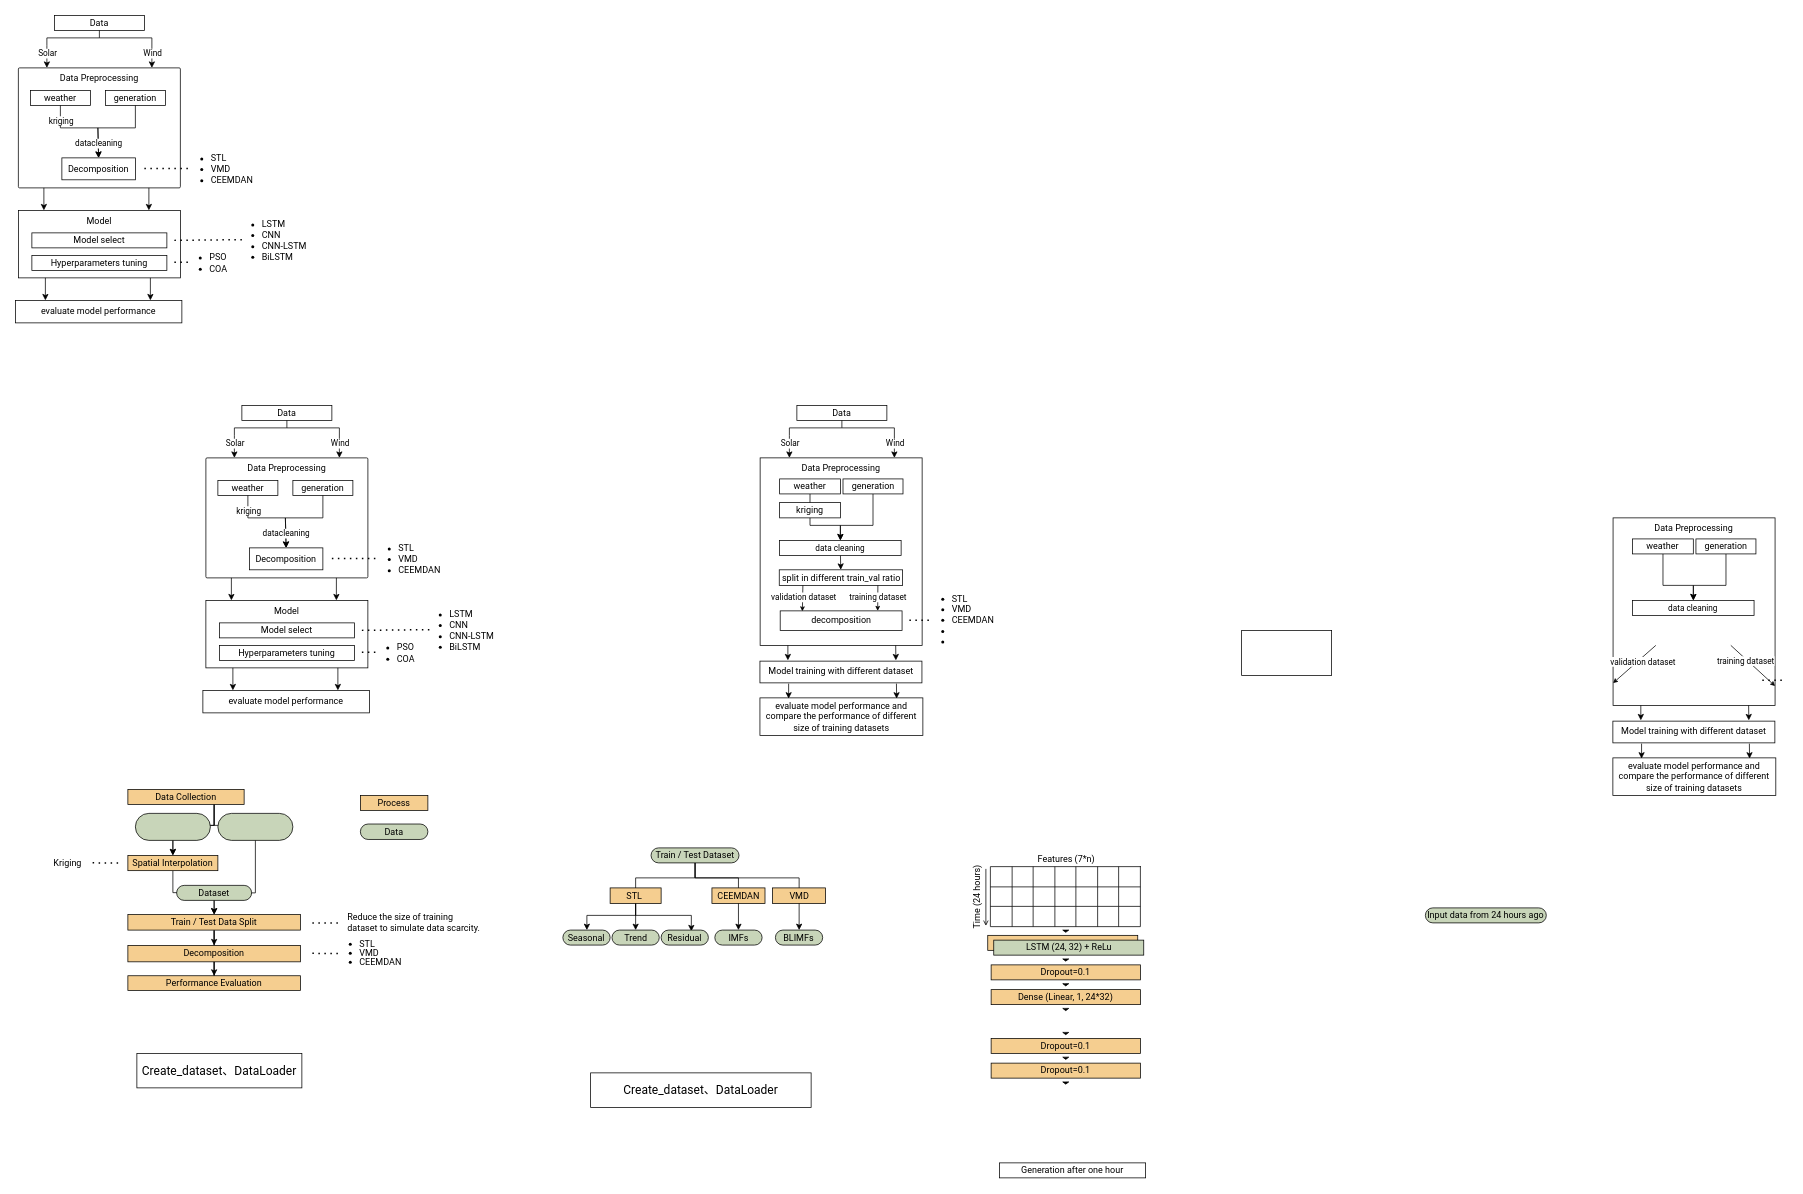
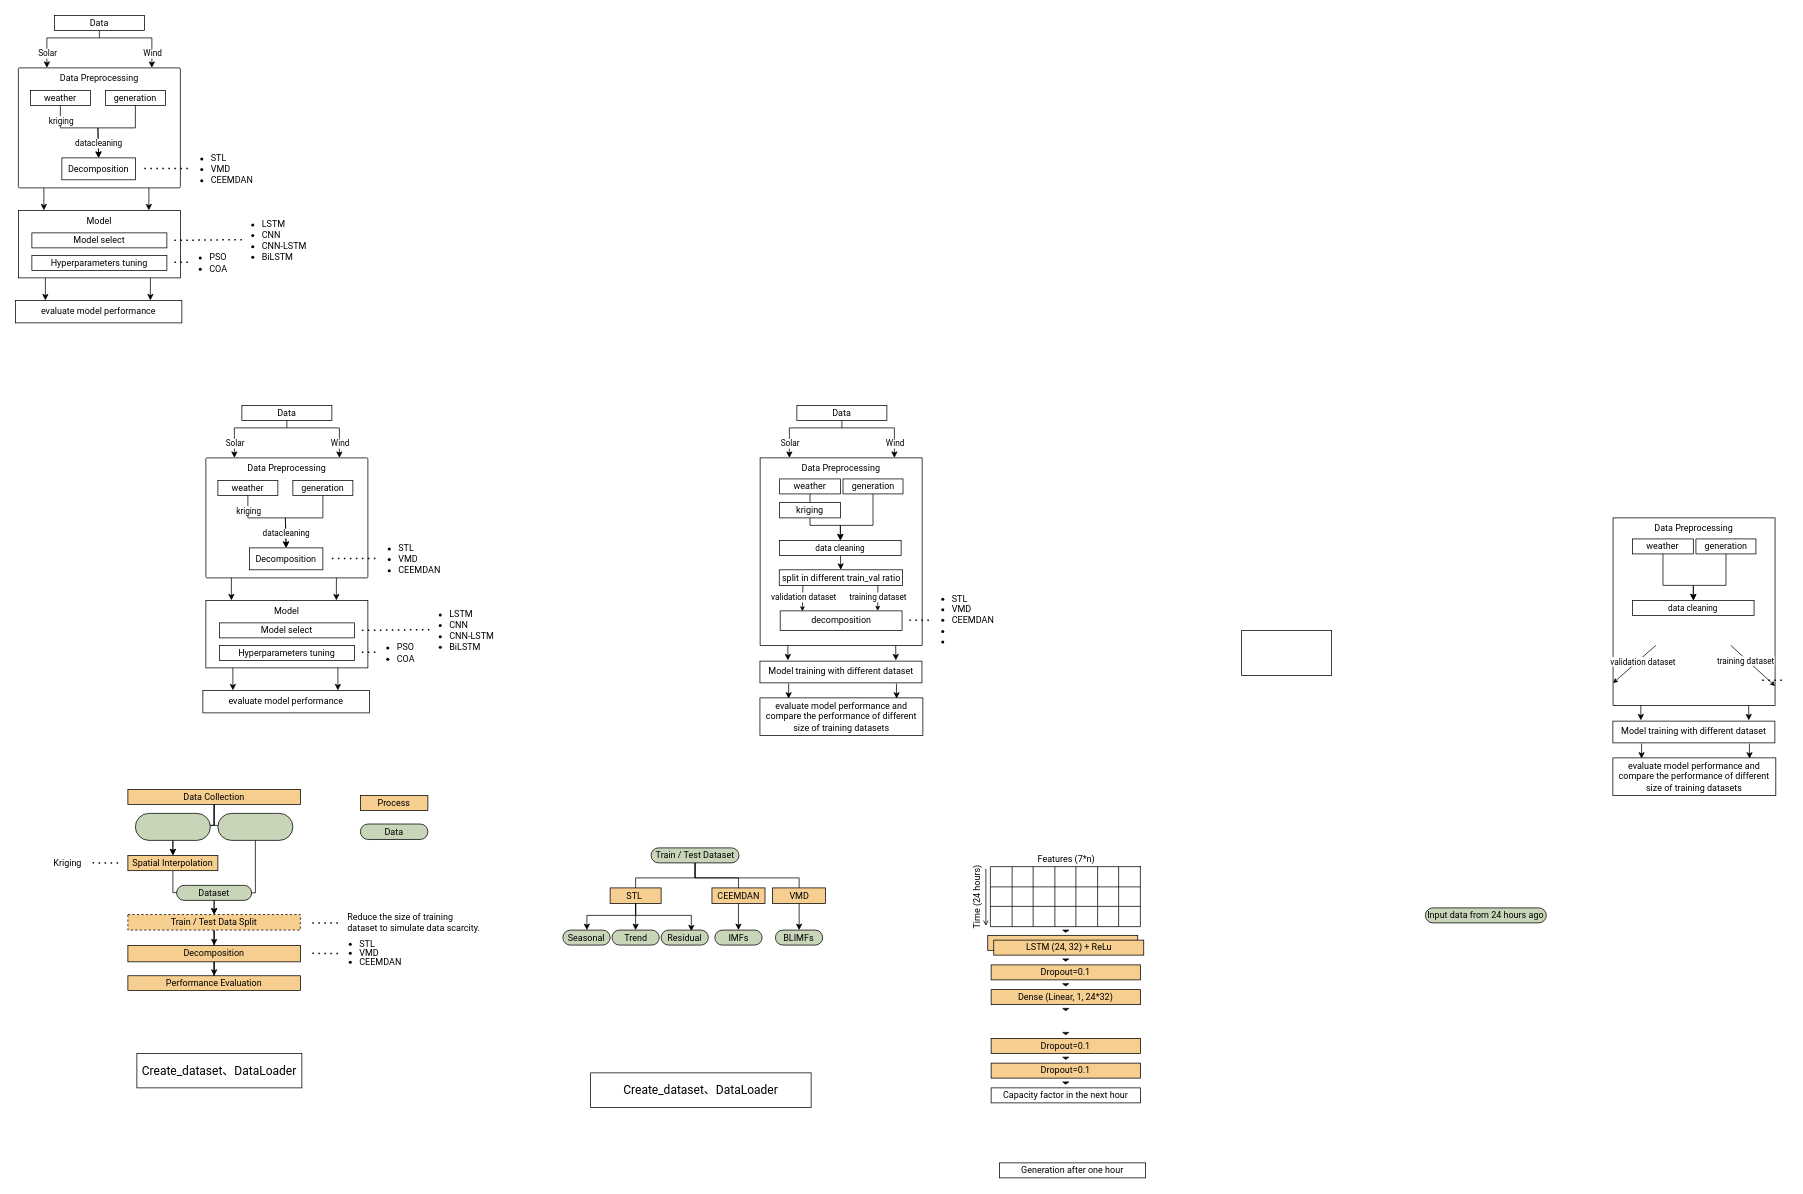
node "Data Collection": size 116x15 -> 173x15
node "Train / Test Data Split": style solid -> dashed
node "LSTM (24, 32) + ReLu": fillcolor #c8d5b9 -> #f5ce90
node "Capacity factor in the next hour": added
